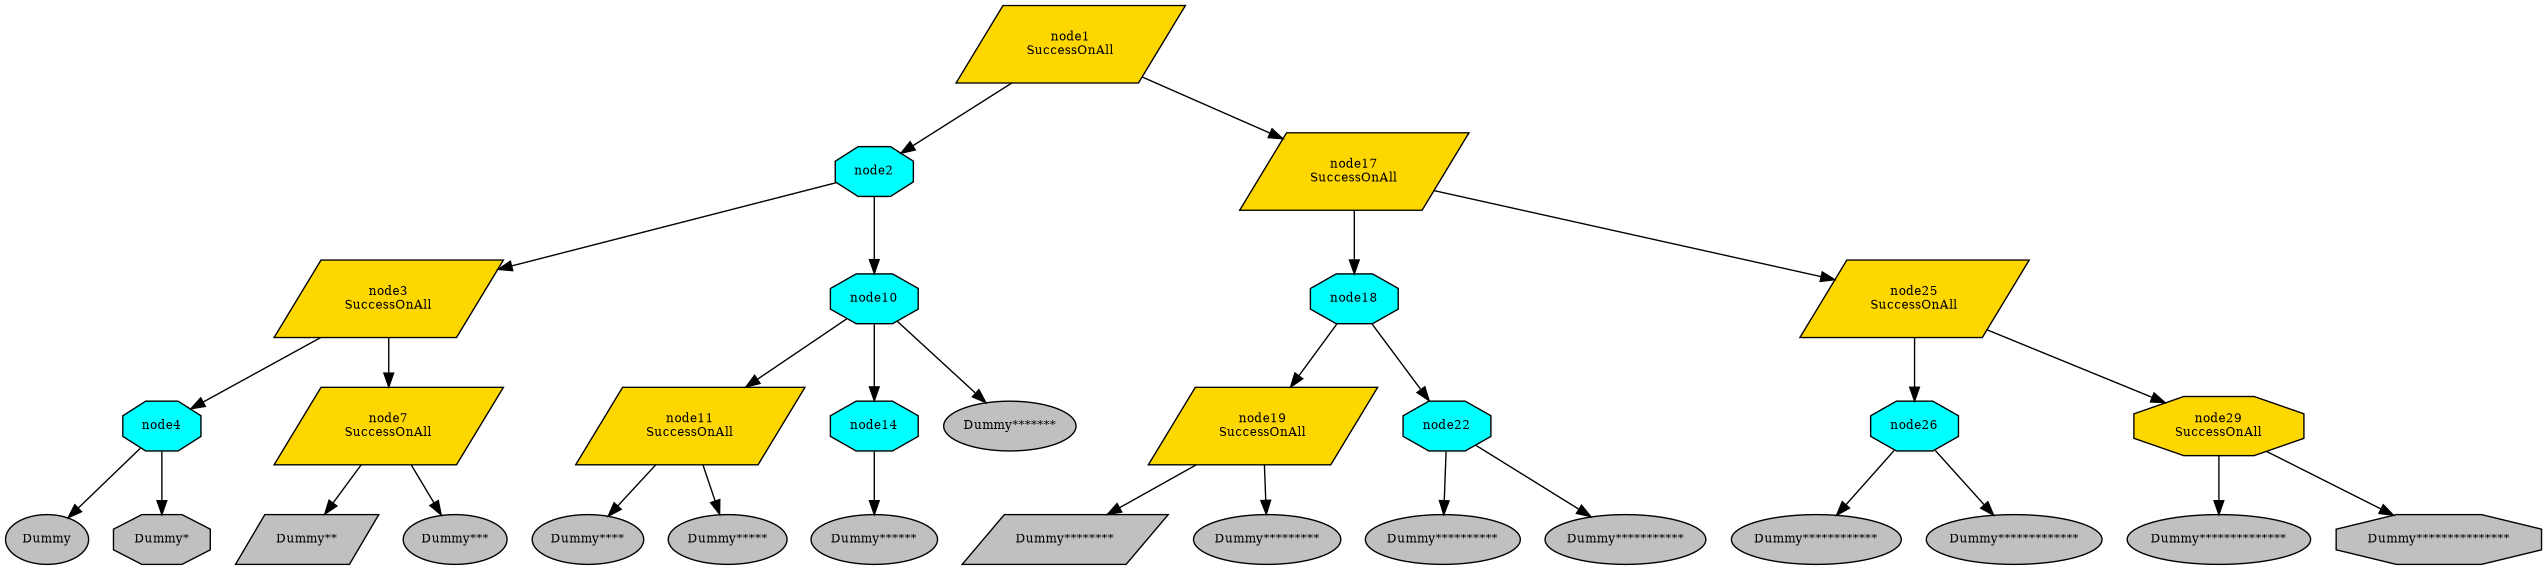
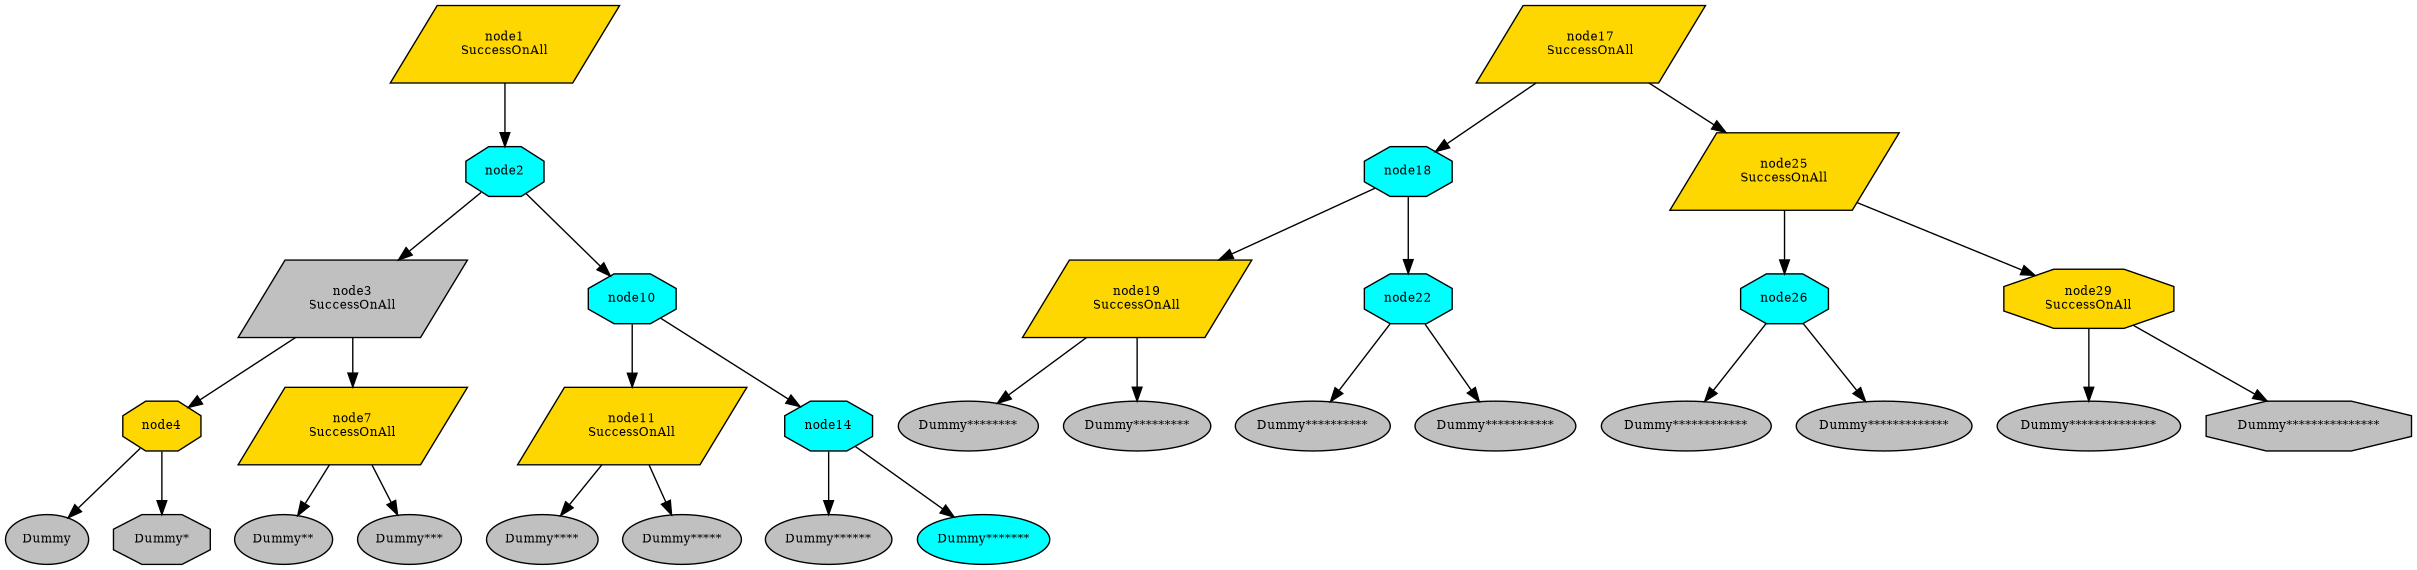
edge "node1 SuccessOnAll" -> "node17 SuccessOnAll": removed
node "node3 SuccessOnAll": fillcolor gold -> gray
edge "node10" -> "Dummy*******": now "node14" -> "Dummy*******"
node "node4": fillcolor cyan -> gold
node "Dummy*******": fillcolor gray -> cyan
node "Dummy**": shape parallelogram -> ellipse
node "Dummy********": shape parallelogram -> ellipse
